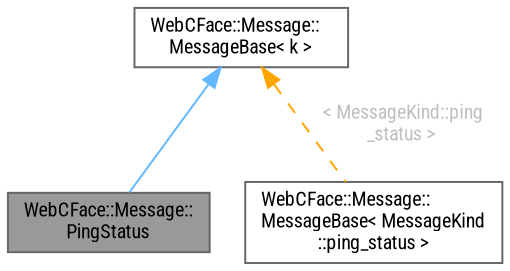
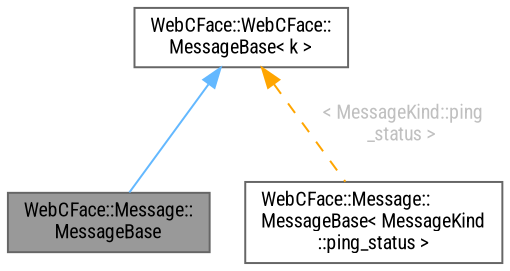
node "WebCFace::Message:: MessageBase< k >": label "WebCFace::Message:: MessageBase< k >" -> "WebCFace::WebCFace:: MessageBase< k >"
node "WebCFace::Message:: PingStatus": label "WebCFace::Message:: PingStatus" -> "WebCFace::Message:: MessageBase"
